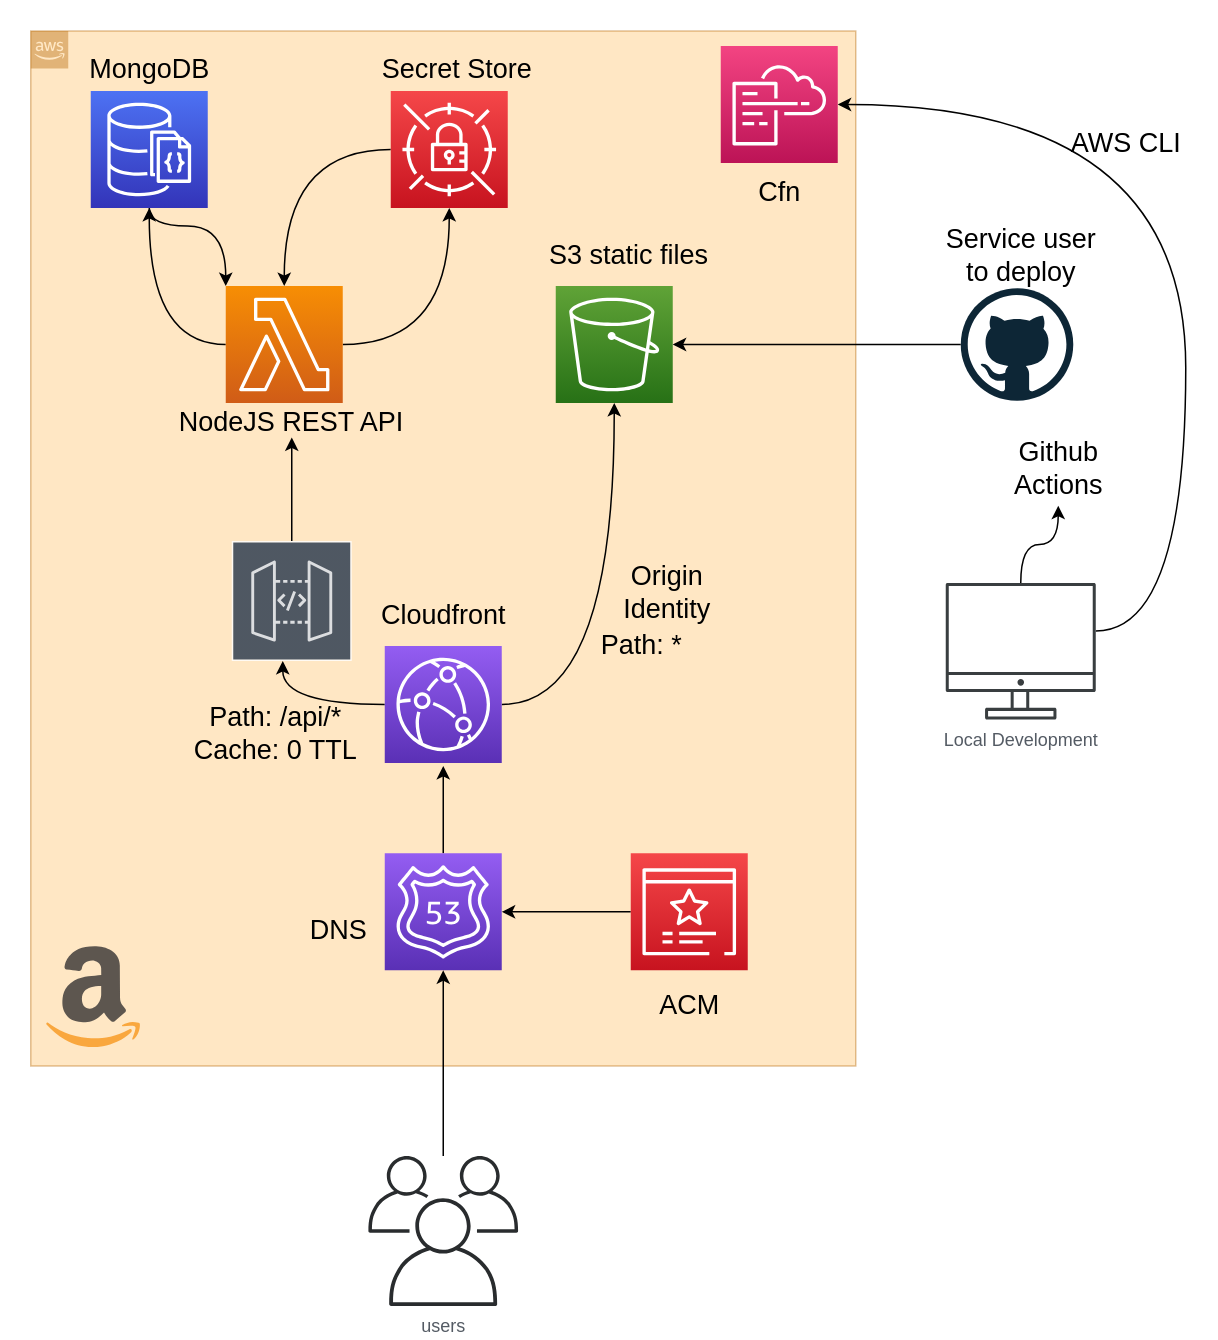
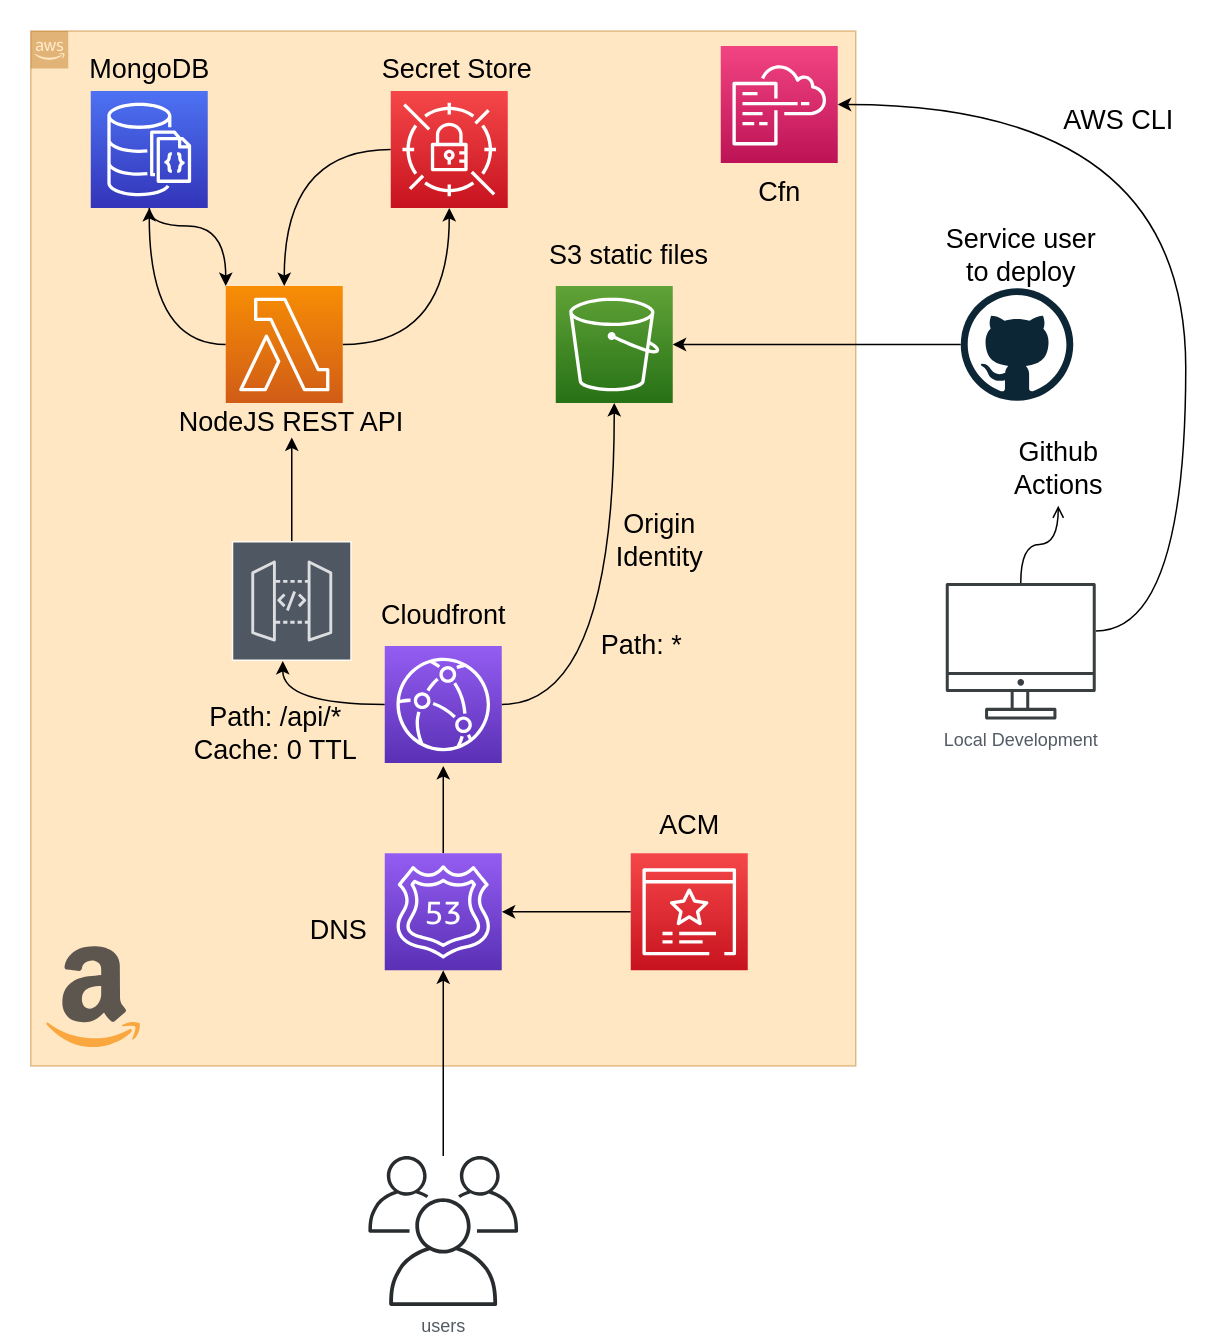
node "AWS CLI": moved (1126, 143) -> (1118, 121)
edge "Local Development" -> "Github Actions": arrowhead classic -> open
node "Origin Identity": moved (667, 593) -> (660, 541)
node "ACM": moved (689, 1006) -> (689, 826)
